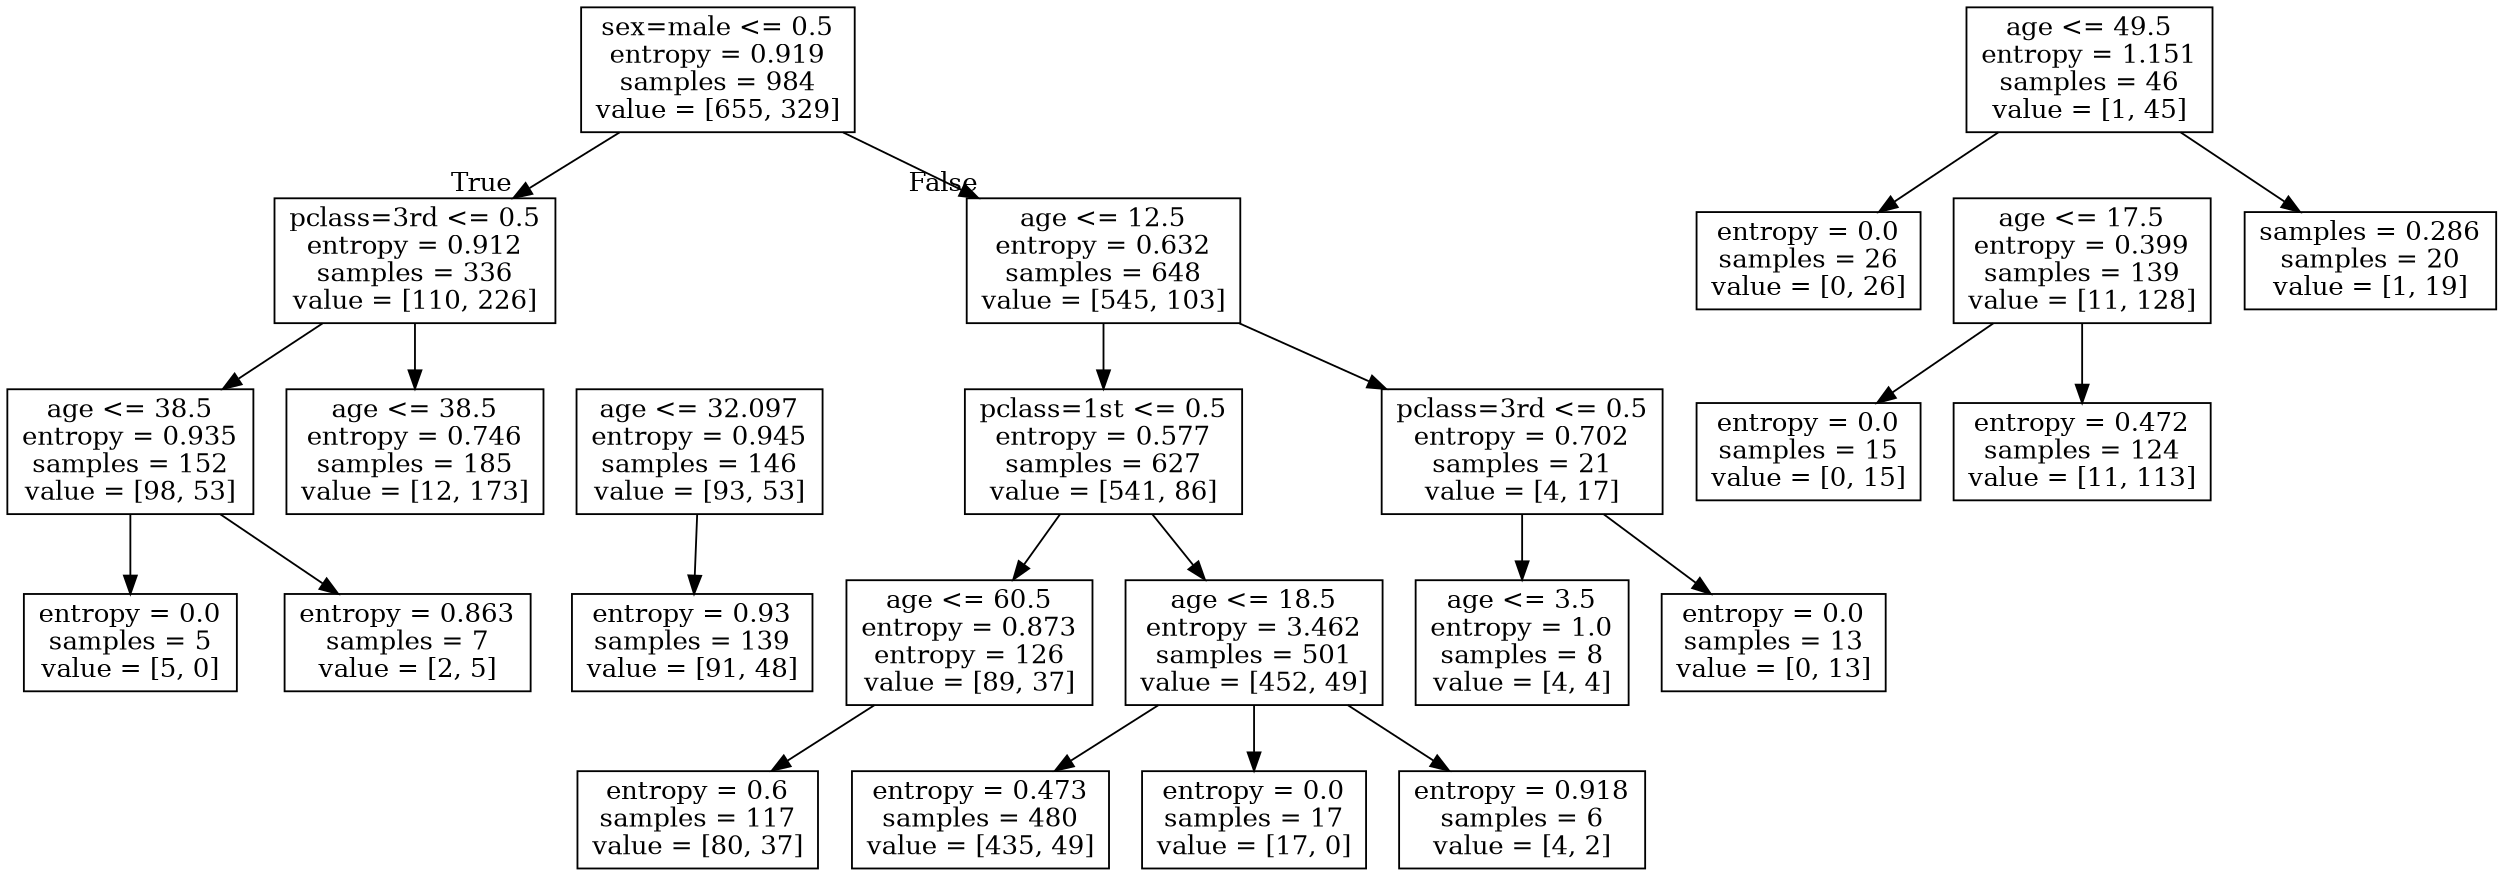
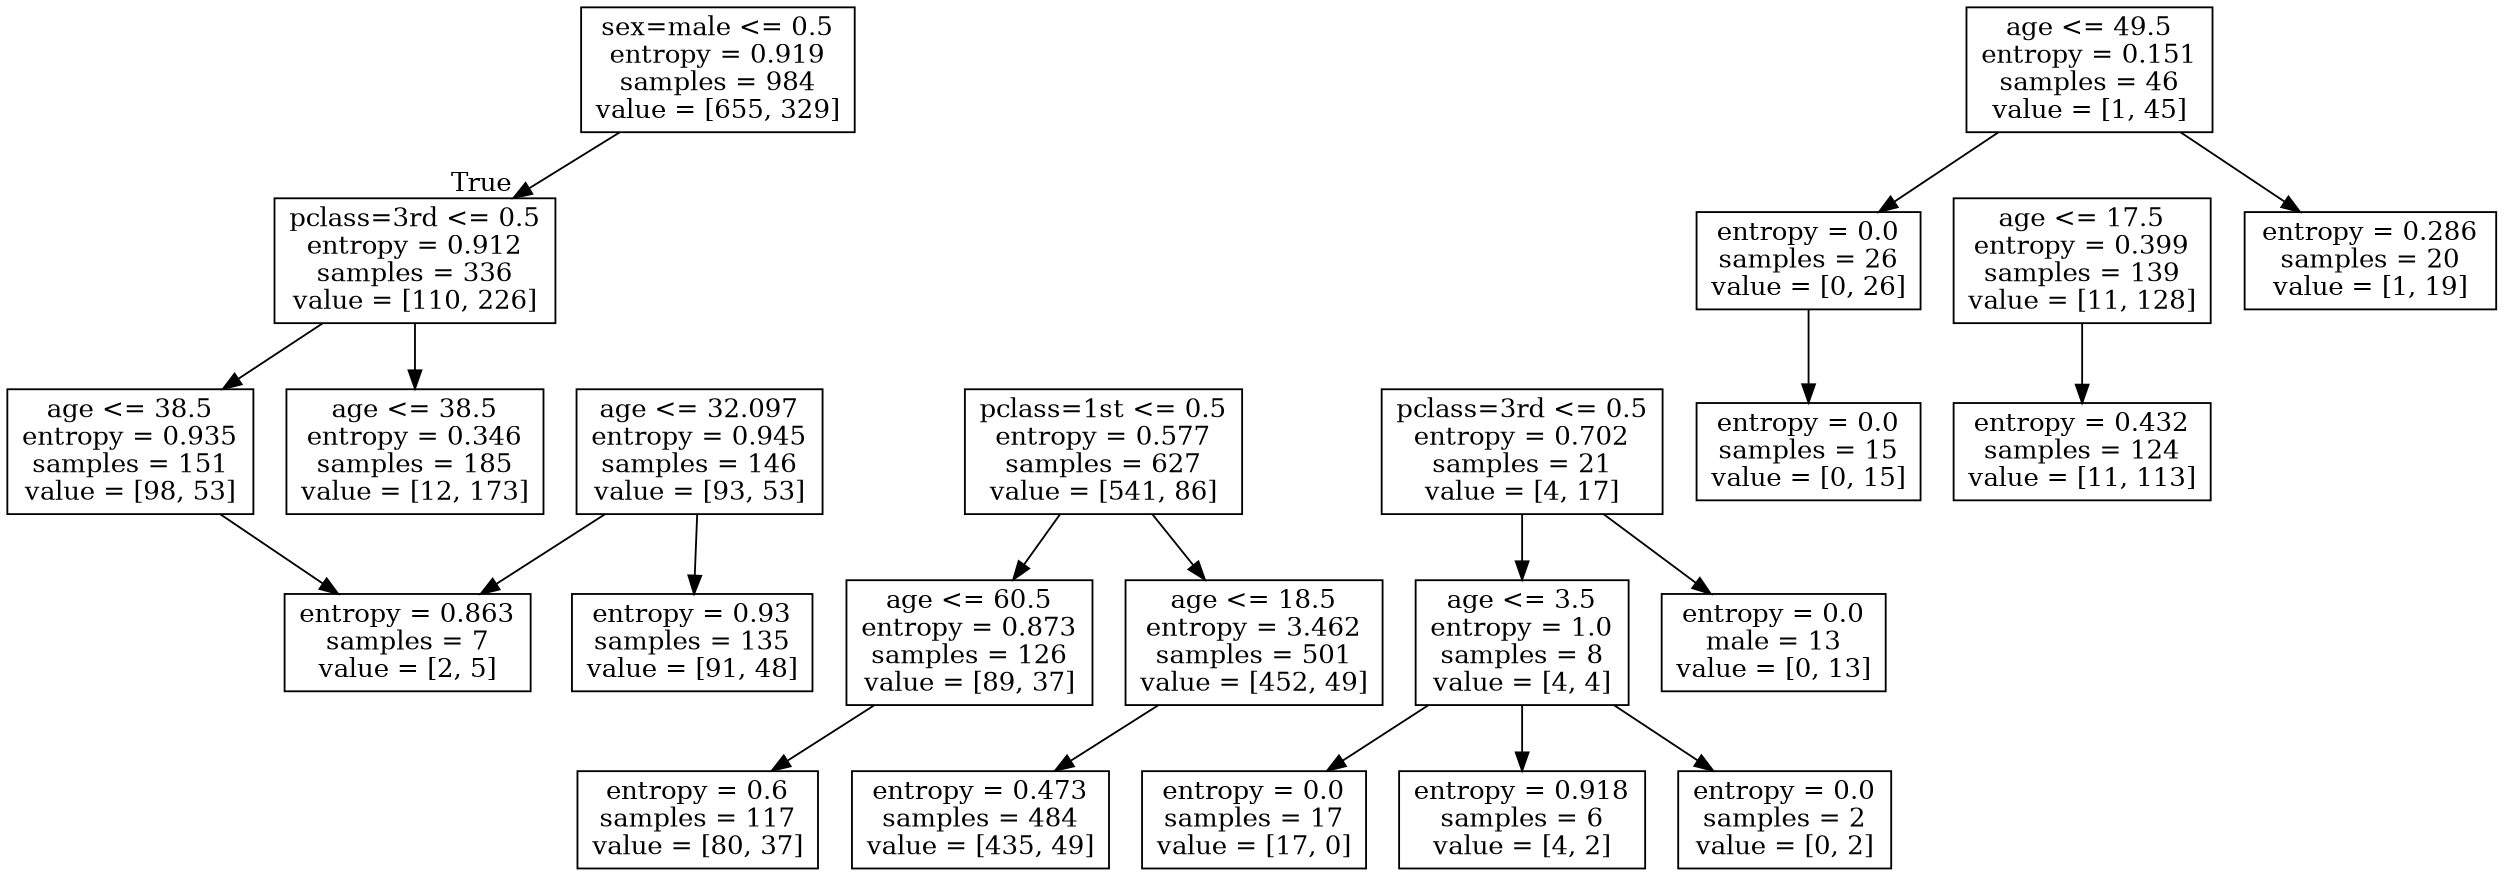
node "age <= 49.5 entropy = 1.151 samples = 46 value = [1, 45]": label "age <= 49.5 entropy = 1.151 samples = 46 value = [1, 45]" -> "age <= 49.5 entropy = 0.151 samples = 46 value = [1, 45]"
node "age <= 12.5 entropy = 0.632 samples = 648 value = [545, 103]": removed
node "samples = 0.286 samples = 20 value = [1, 19]": label "samples = 0.286 samples = 20 value = [1, 19]" -> "entropy = 0.286 samples = 20 value = [1, 19]"
edge "age <= 17.5 entropy = 0.399 samples = 139 value = [11, 128]" -> "entropy = 0.0 samples = 15 value = [0, 15]": now "entropy = 0.0 samples = 26 value = [0, 26]" -> "entropy = 0.0 samples = 15 value = [0, 15]"
node "age <= 38.5 entropy = 0.935 samples = 152 value = [98, 53]": label "age <= 38.5 entropy = 0.935 samples = 152 value = [98, 53]" -> "age <= 38.5 entropy = 0.935 samples = 151 value = [98, 53]"
node "age <= 38.5 entropy = 0.746 samples = 185 value = [12, 173]": label "age <= 38.5 entropy = 0.746 samples = 185 value = [12, 173]" -> "age <= 38.5 entropy = 0.346 samples = 185 value = [12, 173]"
node "entropy = 0.472 samples = 124 value = [11, 113]": label "entropy = 0.472 samples = 124 value = [11, 113]" -> "entropy = 0.432 samples = 124 value = [11, 113]"
edge "age <= 32.097 entropy = 0.945 samples = 146 value = [93, 53]" -> "entropy = 0.863 samples = 7 value = [2, 5]": added
node "entropy = 0.0 samples = 5 value = [5, 0]": removed
node "entropy = 0.93 samples = 139 value = [91, 48]": label "entropy = 0.93 samples = 139 value = [91, 48]" -> "entropy = 0.93 samples = 135 value = [91, 48]"
node "age <= 60.5 entropy = 0.873 entropy = 126 value = [89, 37]": label "age <= 60.5 entropy = 0.873 entropy = 126 value = [89, 37]" -> "age <= 60.5 entropy = 0.873 samples = 126 value = [89, 37]"
node "entropy = 0.0 samples = 13 value = [0, 13]": label "entropy = 0.0 samples = 13 value = [0, 13]" -> "entropy = 0.0 male = 13 value = [0, 13]"
edge "age <= 18.5 entropy = 3.462 samples = 501 value = [452, 49]" -> "entropy = 0.0 samples = 17 value = [17, 0]": now "age <= 3.5 entropy = 1.0 samples = 8 value = [4, 4]" -> "entropy = 0.0 samples = 17 value = [17, 0]"
edge "age <= 18.5 entropy = 3.462 samples = 501 value = [452, 49]" -> "entropy = 0.918 samples = 6 value = [4, 2]": now "age <= 3.5 entropy = 1.0 samples = 8 value = [4, 4]" -> "entropy = 0.918 samples = 6 value = [4, 2]"
node "entropy = 0.473 samples = 480 value = [435, 49]": label "entropy = 0.473 samples = 480 value = [435, 49]" -> "entropy = 0.473 samples = 484 value = [435, 49]"
node "entropy = 0.0 samples = 2 value = [0, 2]": added
